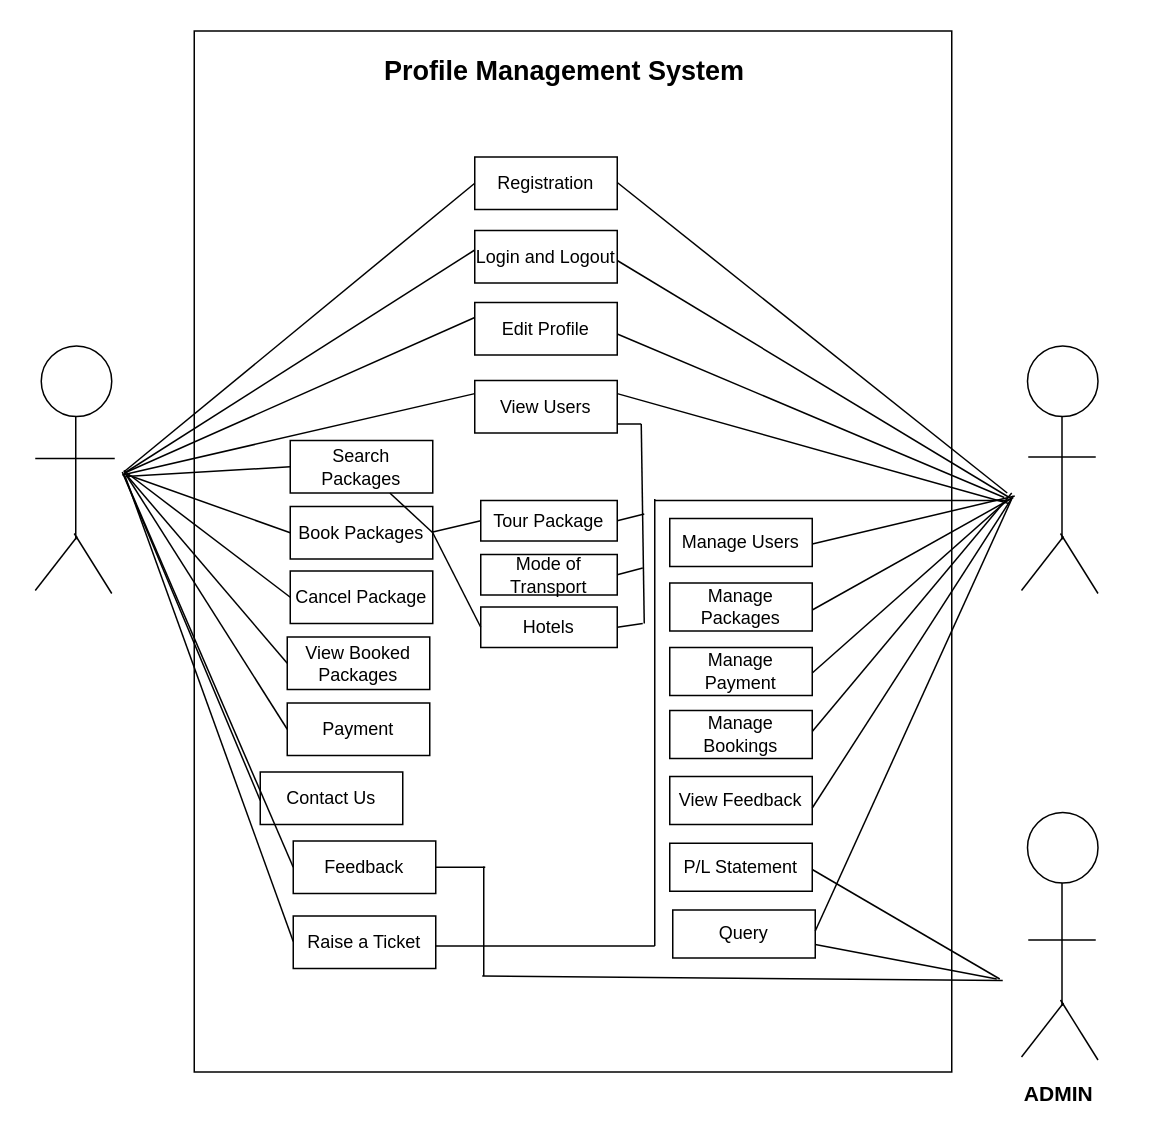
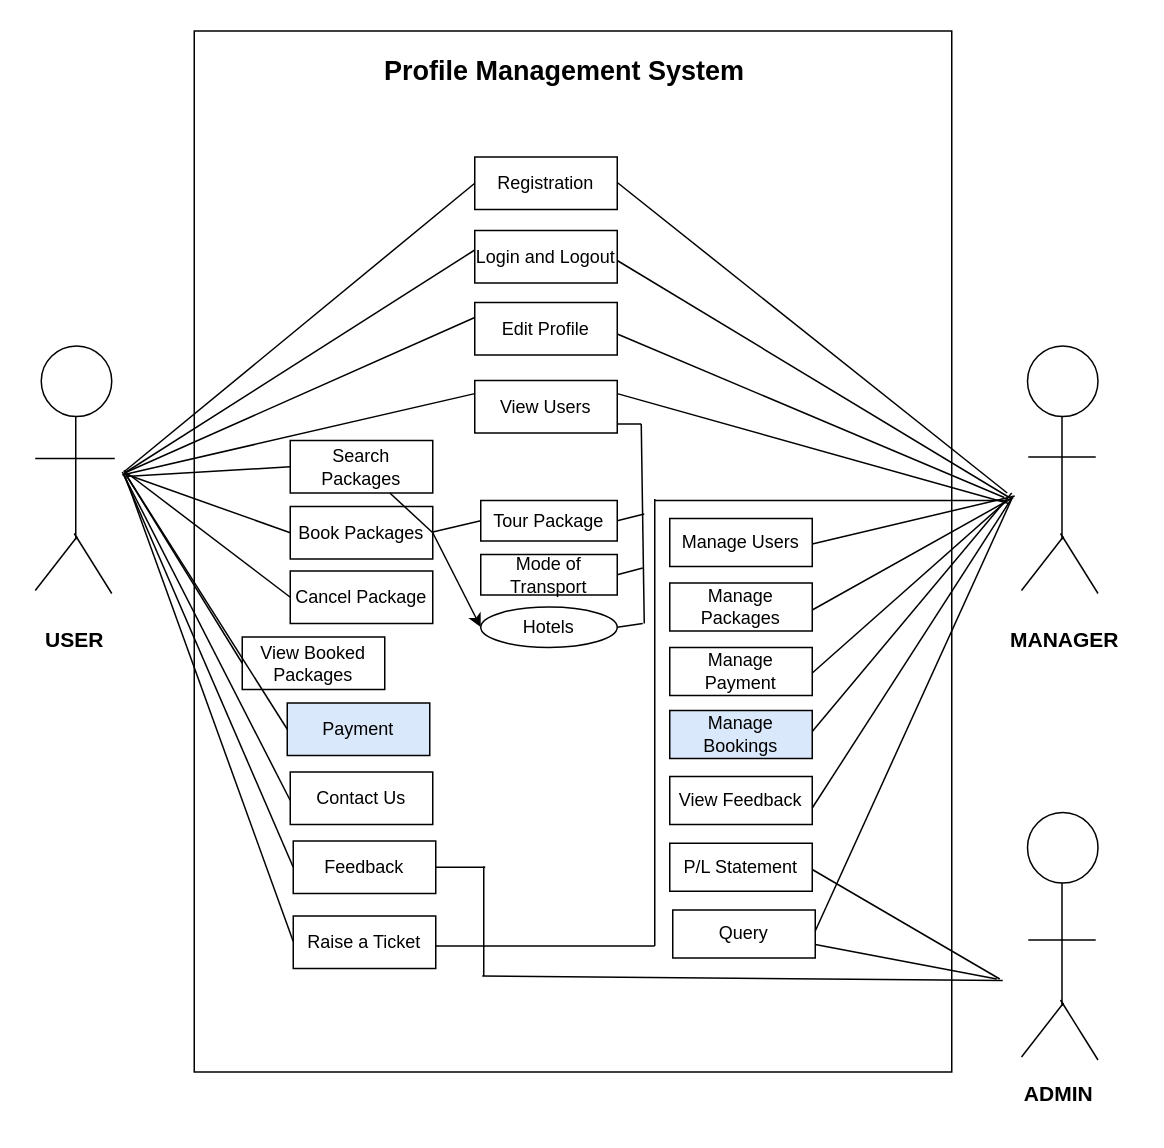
edge "Book Packages" -- "Hotels": arrowhead none -> classic
node "Hotels": shape rectangle -> ellipse
node "USER": added
node "MANAGER": added
node "View Booked Packages": moved (359, 663) -> (314, 663)
node "Payment": fillcolor #ffffff -> #dae8fc
node "Manage Bookings": fillcolor #ffffff -> #dae8fc
node "Contact Us": moved (332, 798) -> (362, 798)
